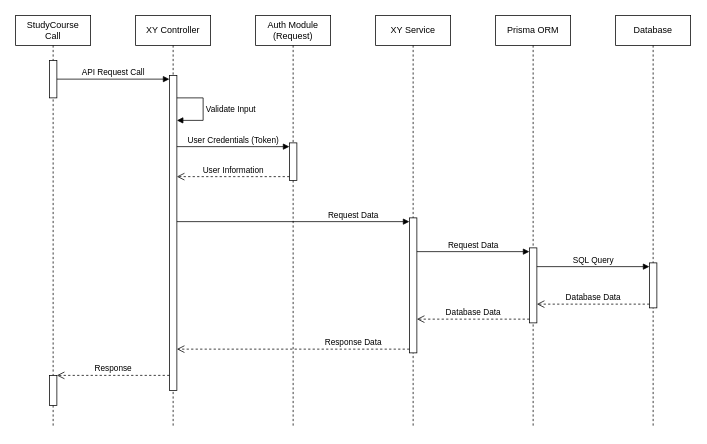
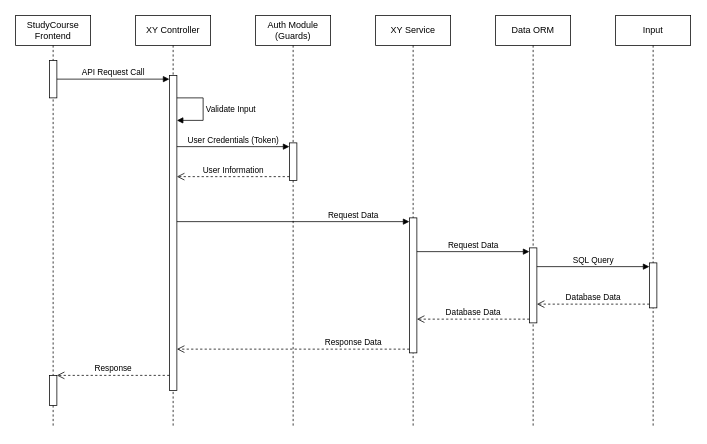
node "StudyCourse Call": label "StudyCourse Call" -> "StudyCourse Frontend"
node "Auth Module (Request)": label "Auth Module (Request)" -> "Auth Module (Guards)"
node "Prisma ORM": label "Prisma ORM" -> "Data ORM"
node "Database": label "Database" -> "Input"
